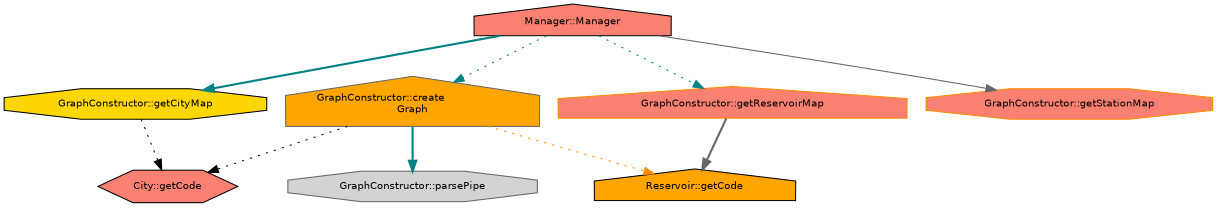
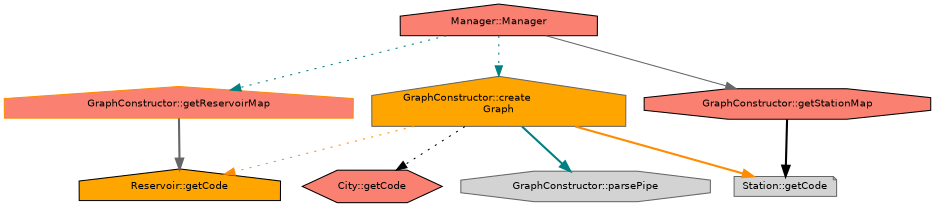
node "GraphConstructor::getCityMap": removed
node "GraphConstructor::getStationMap": color darkorange -> black
node "Station::getCode": added
